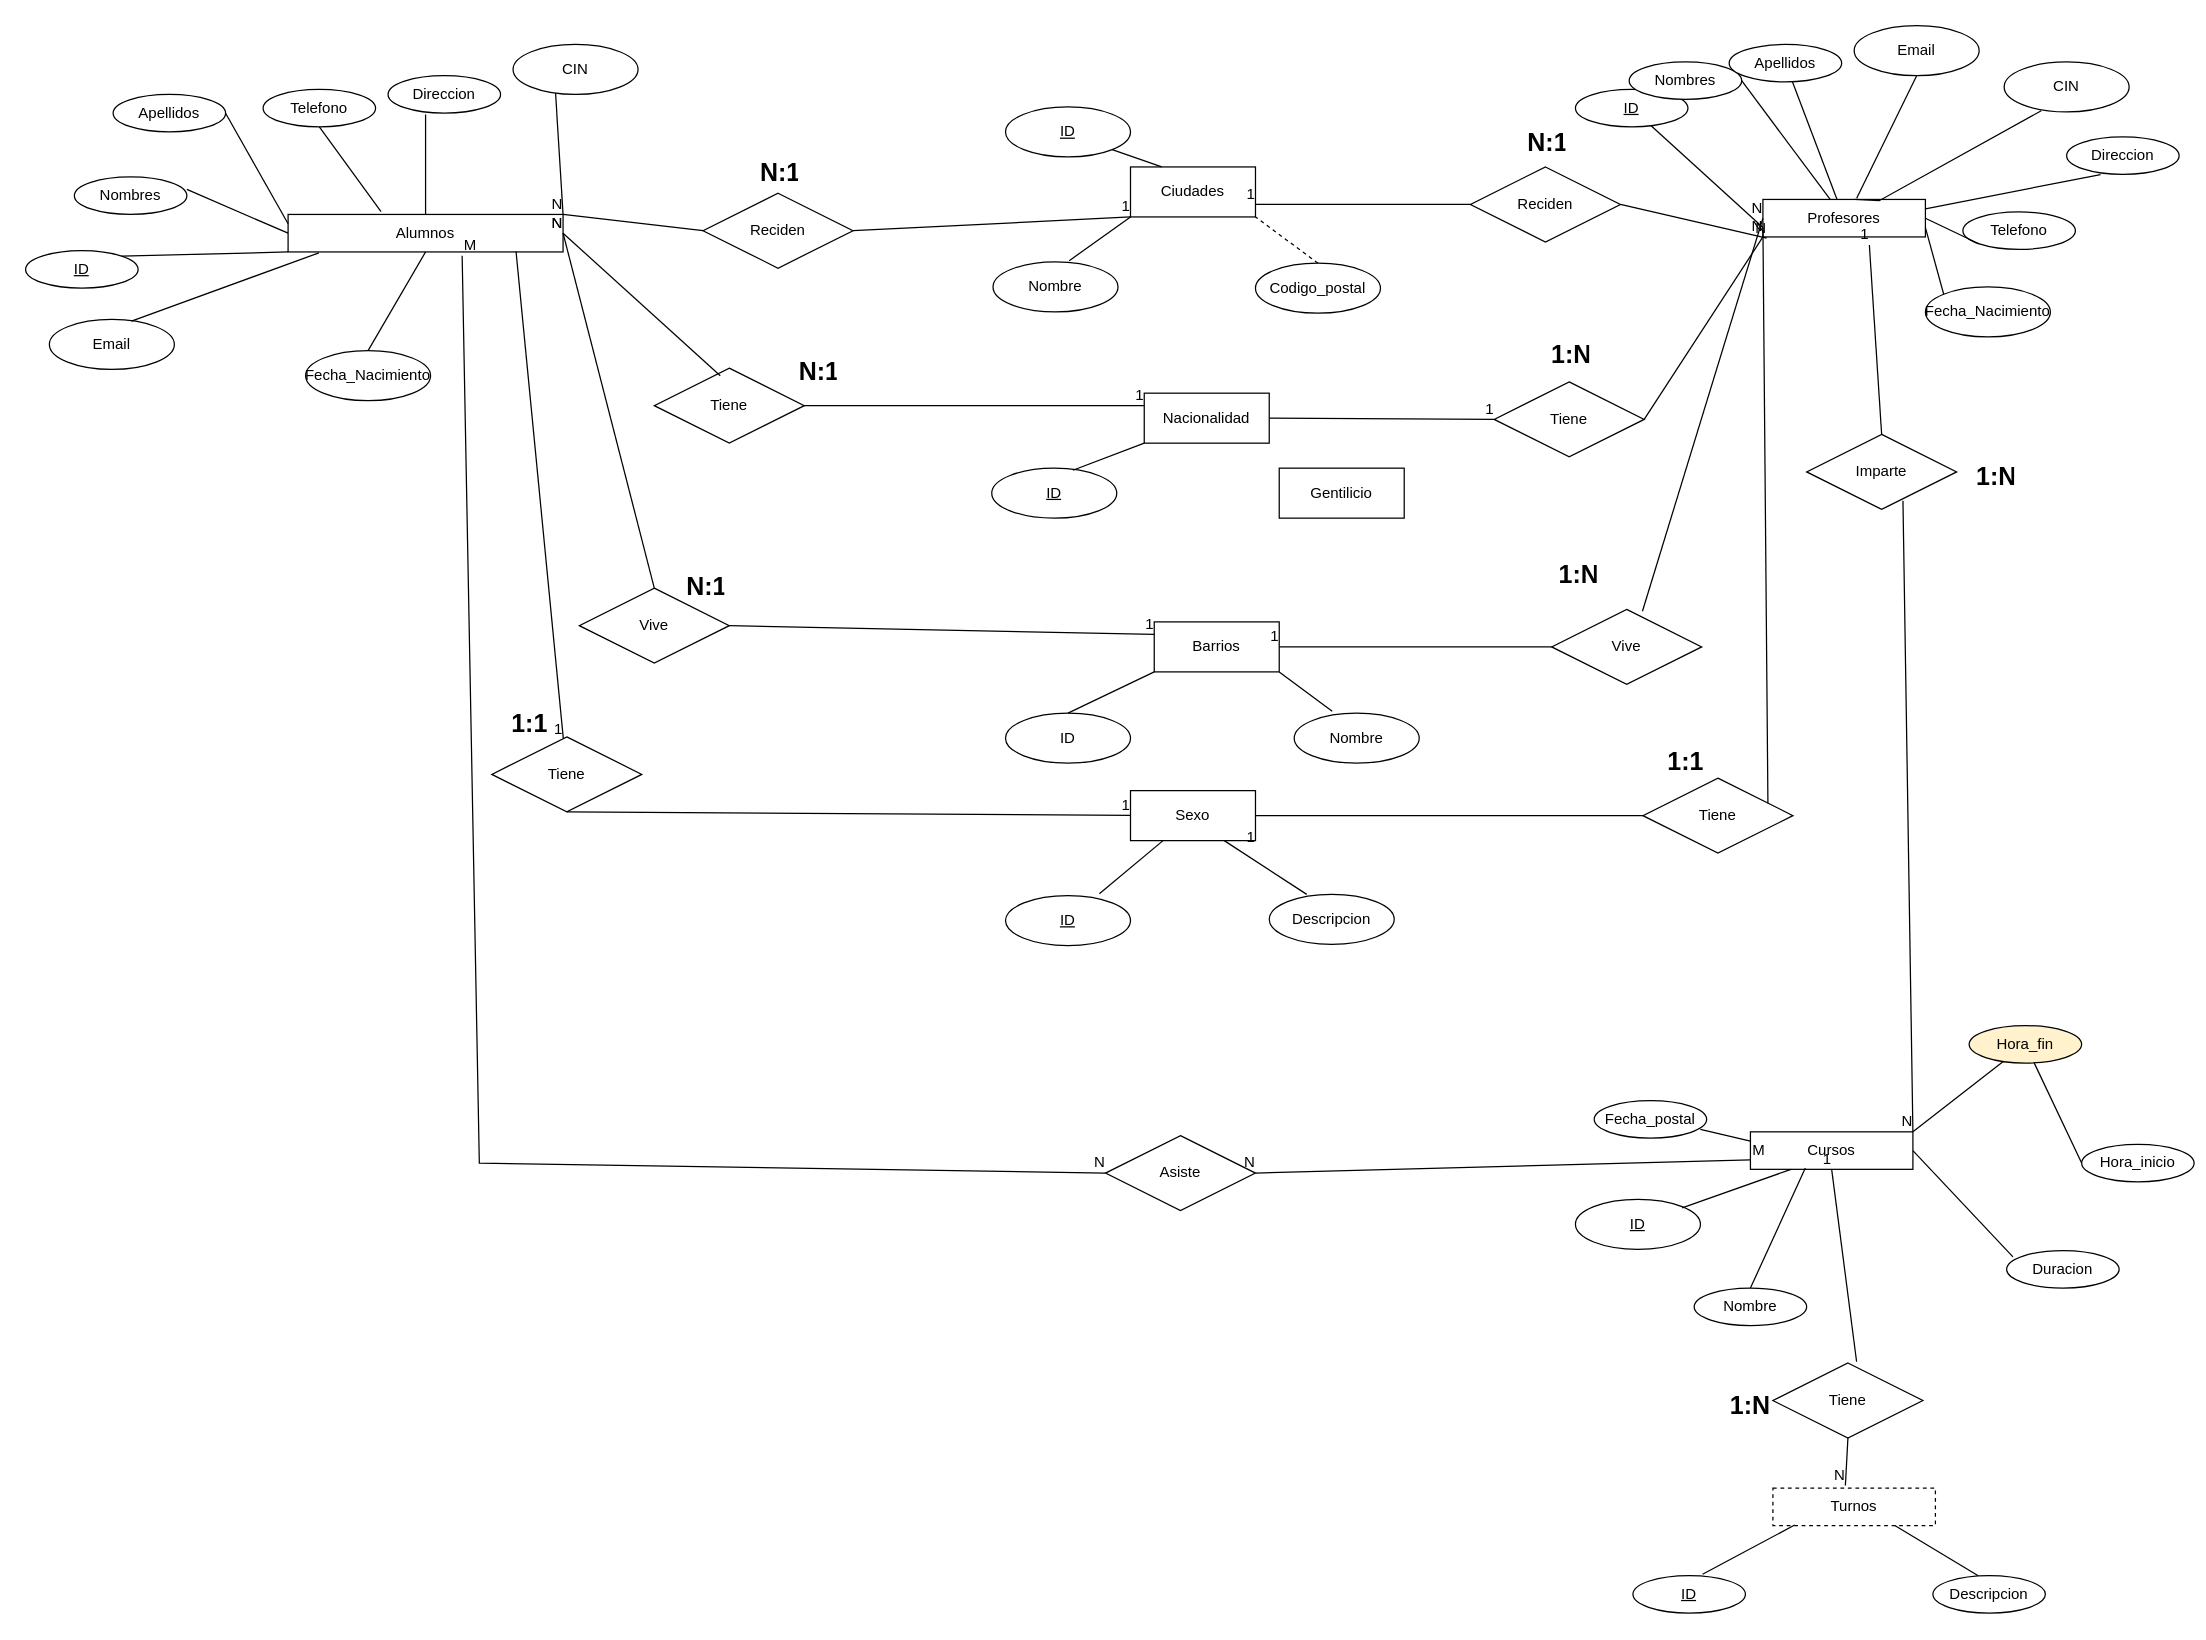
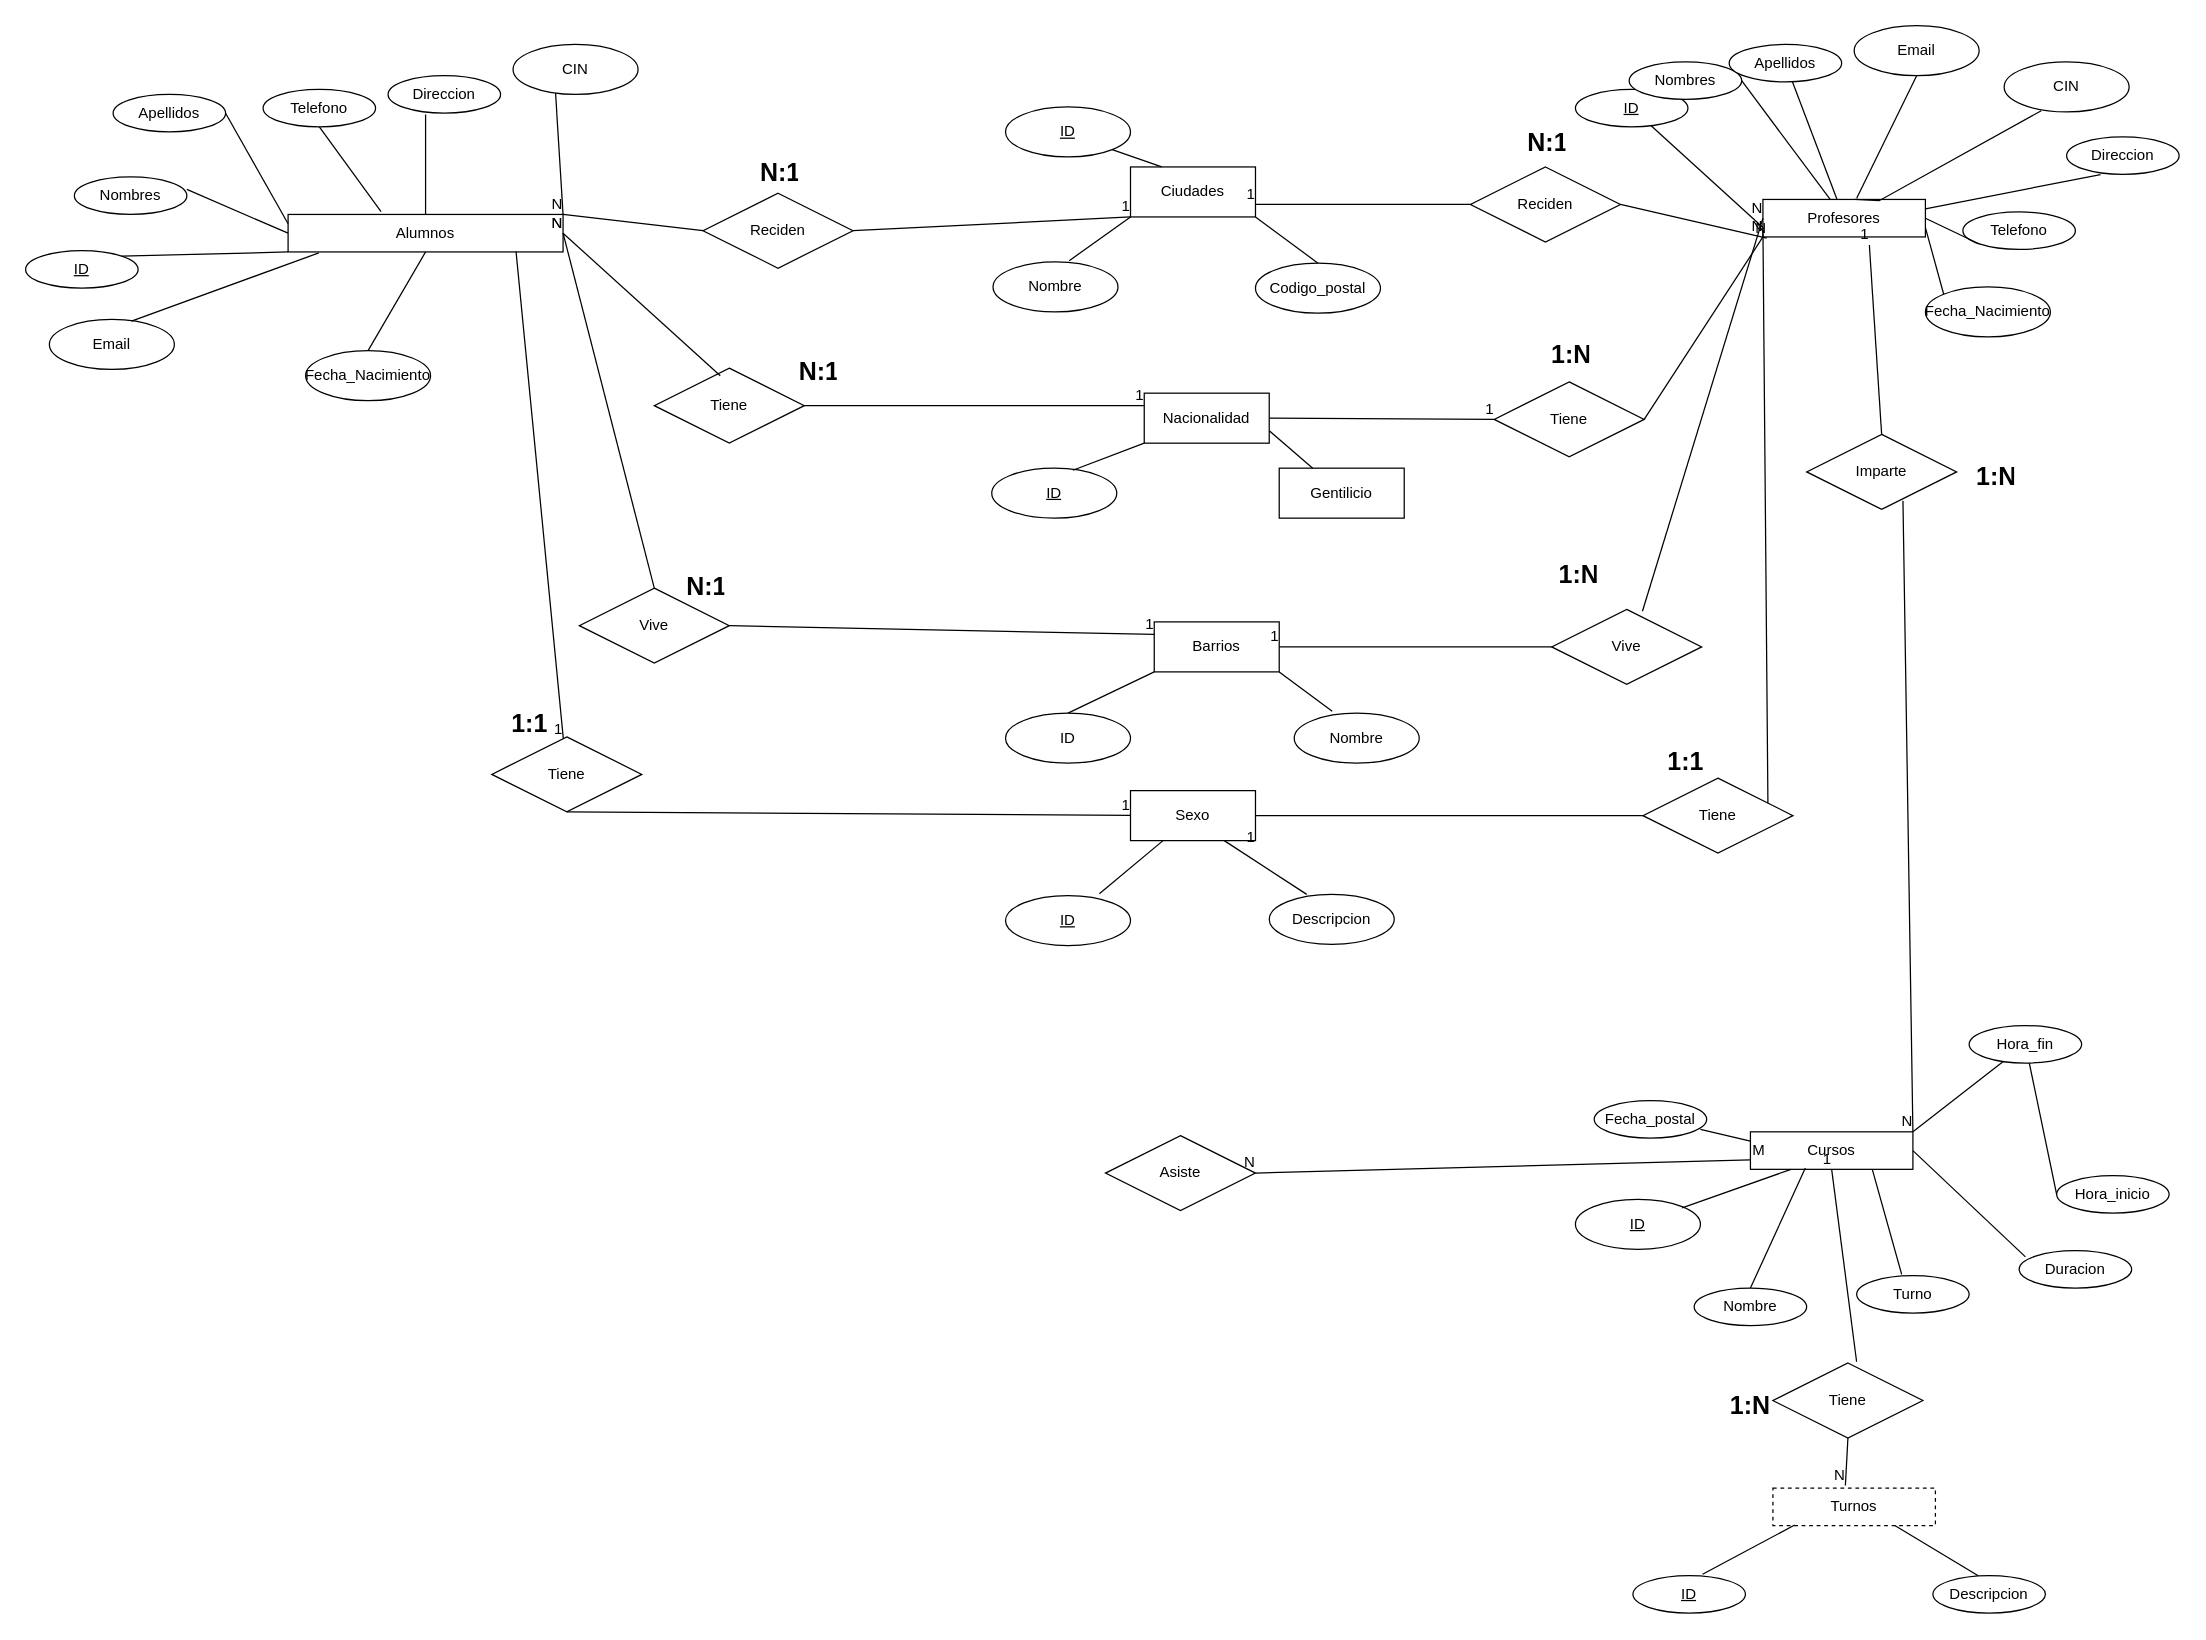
edge "Ciudades" -- "Codigo_postal": style dashed -> solid
edge "Nacionalidad" -- "Gentilicio": added
edge "Alumnos" -- "Asiste": removed, labels "M", "N"
node "Hora_fin": fillcolor #fff2cc -> #ffffff
node "Hora_inicio": moved (2138, 1163) -> (2113, 1194)
edge "Cursos" -- "Turno": added
node "Duracion": moved (2063, 1269) -> (2076, 1269)
node "Turno": added
